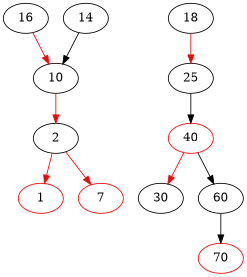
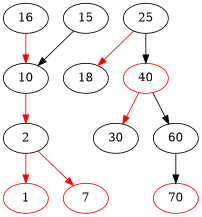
node "14": label "14" -> "15"
edge "18" -> "25": reversed
